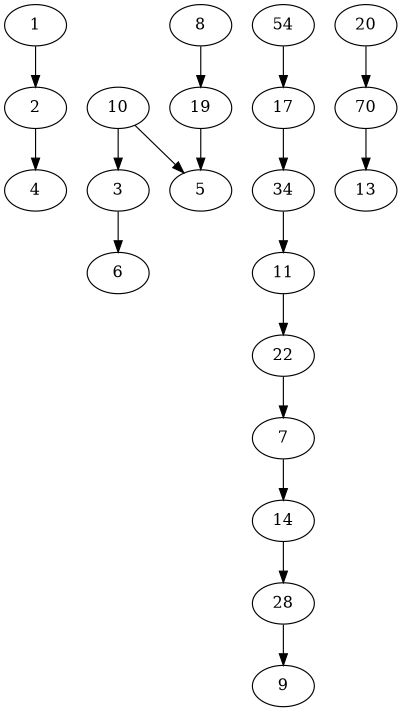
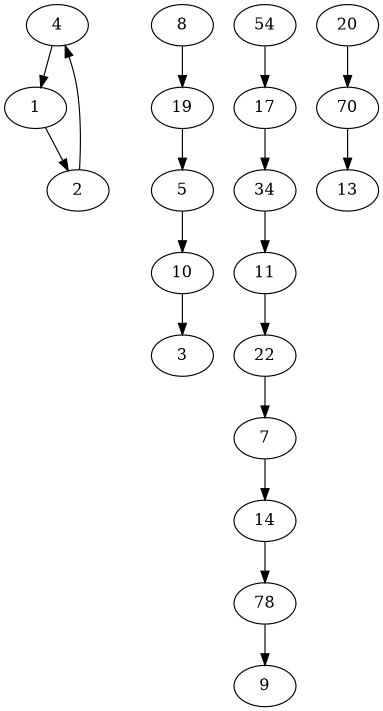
edge "4" -> "1": added
edge "10" -> "5": reversed
node "6": removed
node "28": label "28" -> "78"
